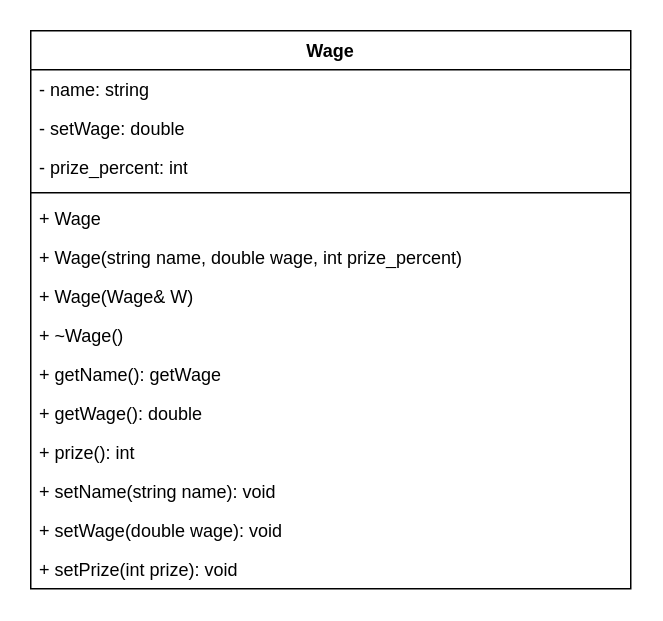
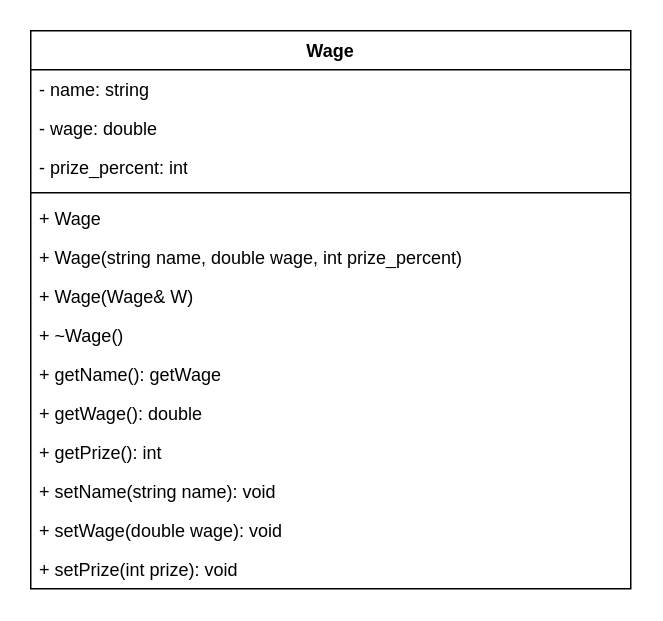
node "- setWage: double": label "- setWage: double" -> "- wage: double"
node "+ prize(): int": label "+ prize(): int" -> "+ getPrize(): int"
